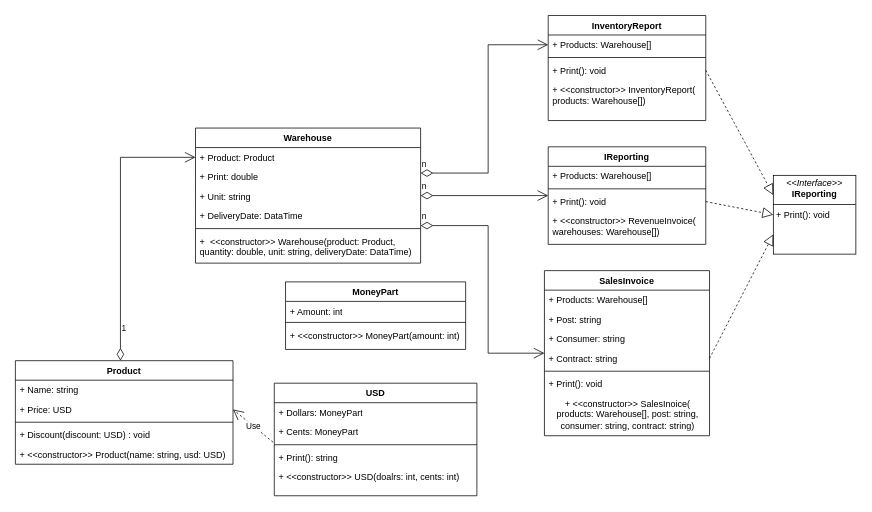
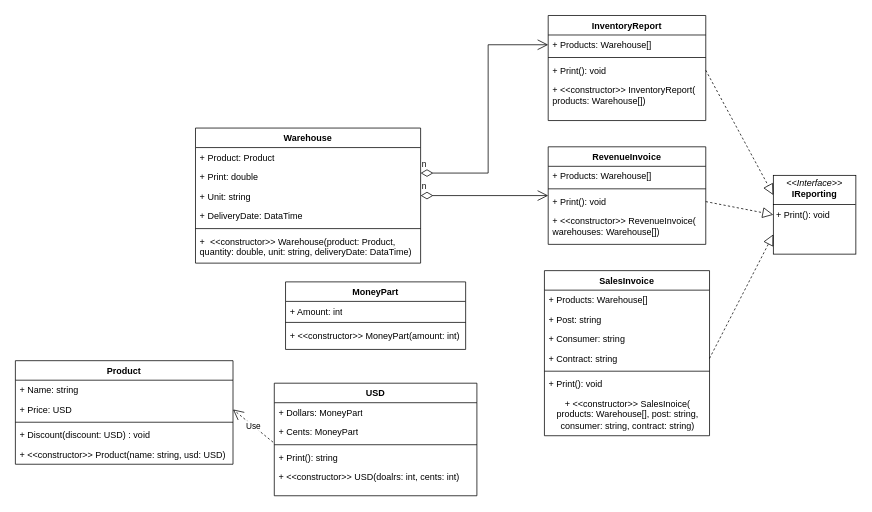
node "IReporting": label "IReporting" -> "RevenueInvoice"
edge "+ Product: Product" -- "Product": removed, label "1"
edge "Warehouse" -- "SalesInvoice": removed, label "n"
